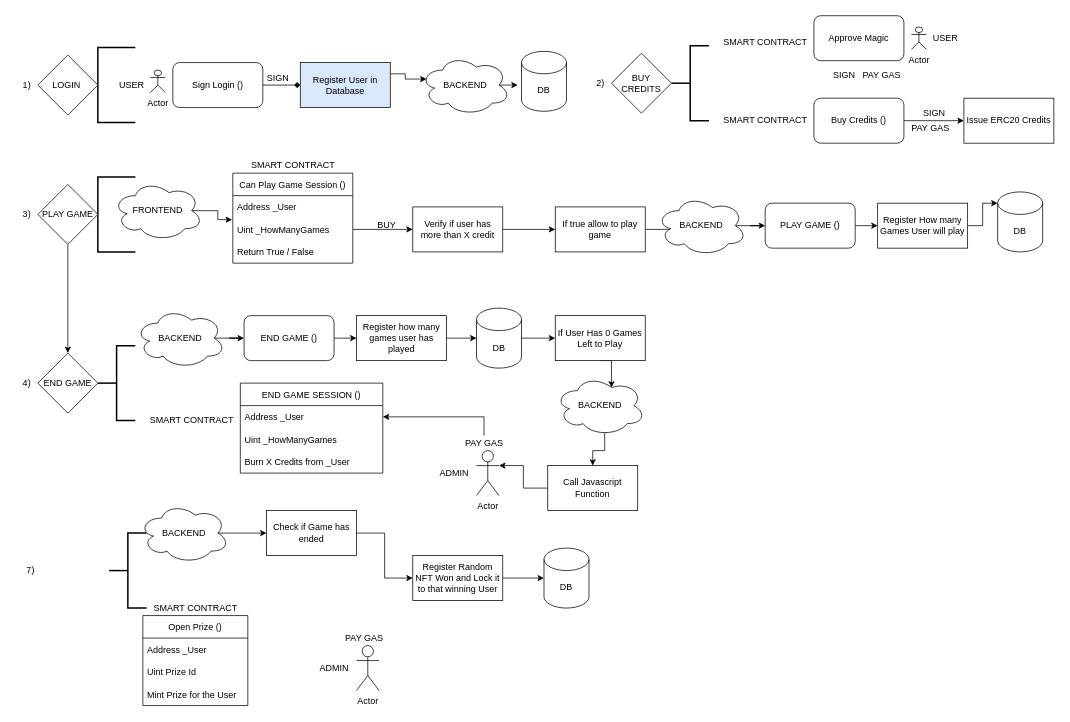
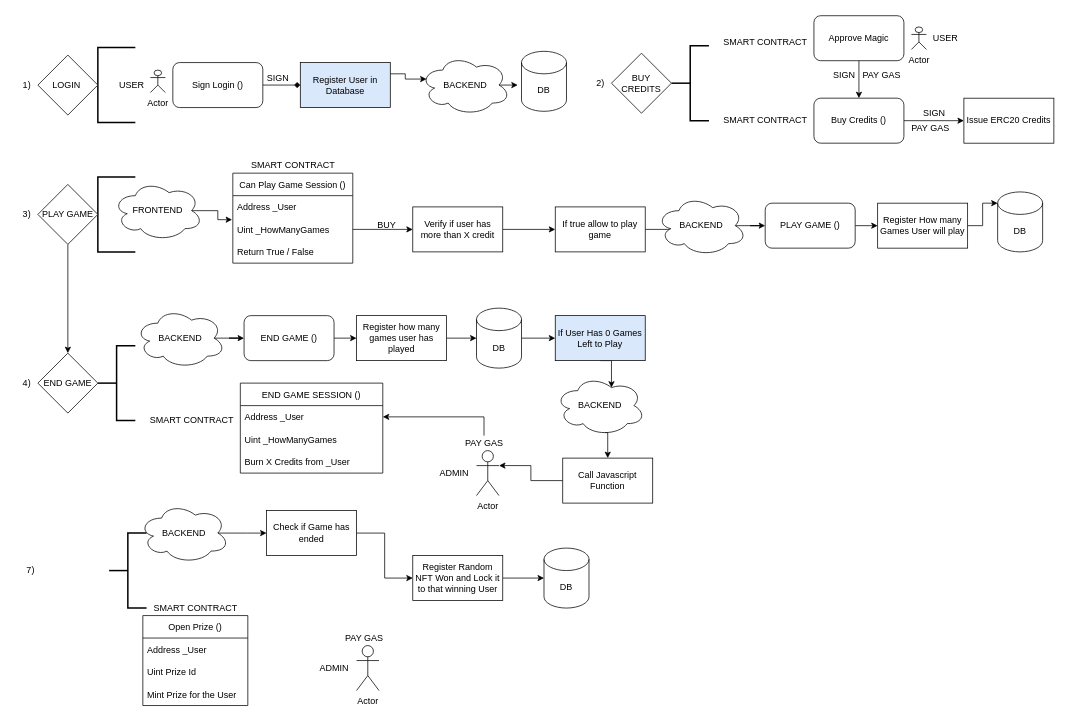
edge "Approve Magic" -> "Buy Credits ()": added
node "If User Has 0 Games Left to Play": fillcolor #ffffff -> #dae8fc
node "Call Javascript Function": moved (593, 488) -> (608, 480)
